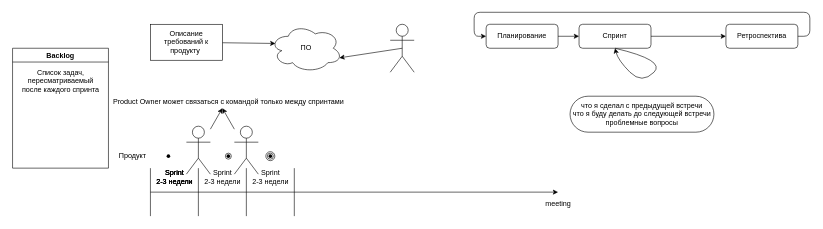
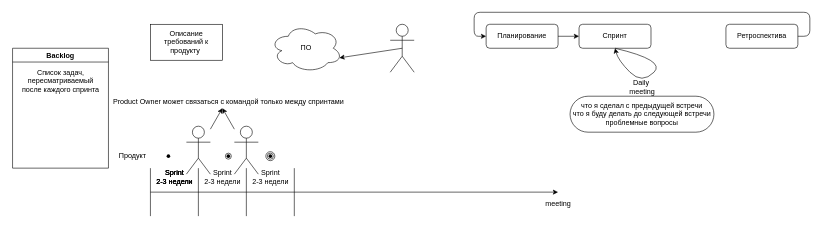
edge "Спринт" -> "Ретроспектива": removed
edge "Описание требований к продукту" -> "ПО": removed
node "Daily meeting": added
